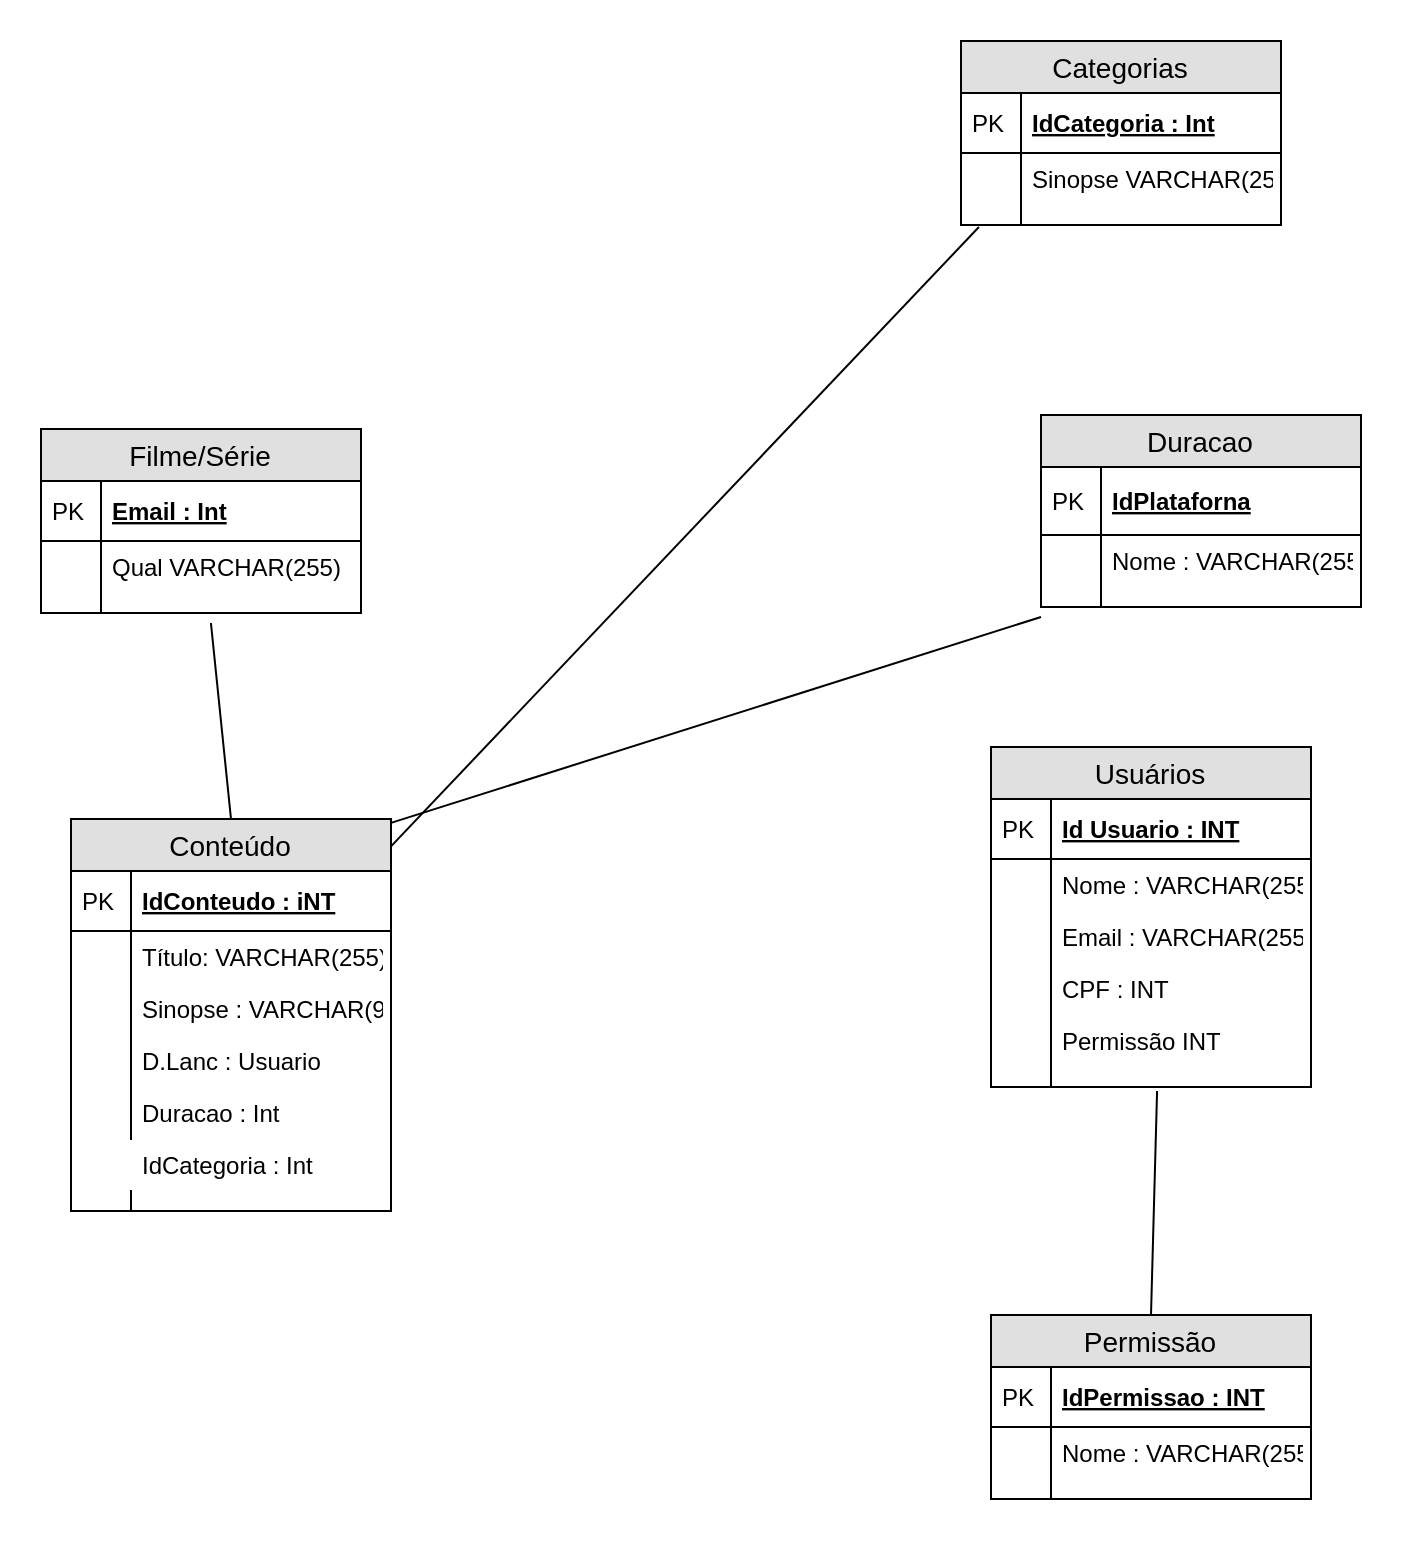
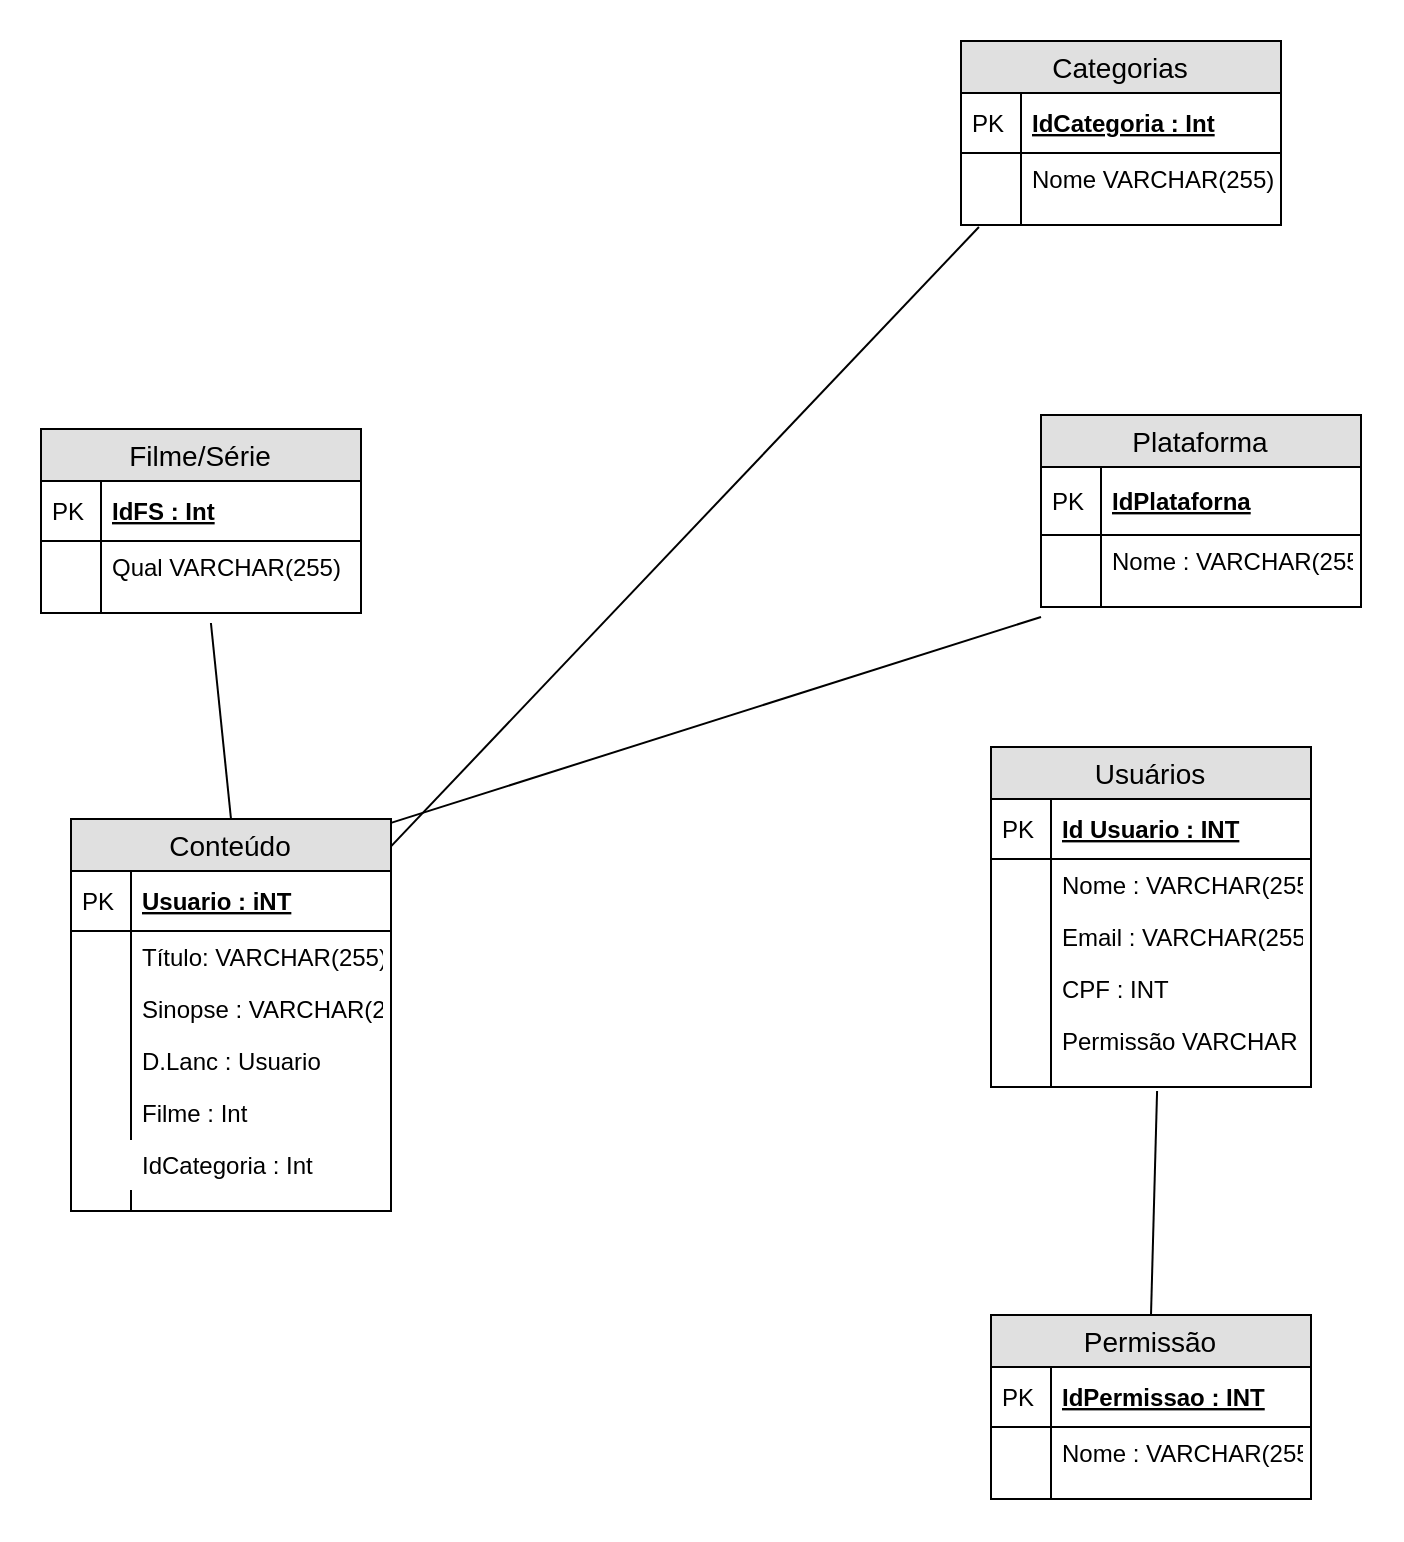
node "Sinopse VARCHAR(255)": label "Sinopse VARCHAR(255)" -> "Nome VARCHAR(255)"
node "Duracao": label "Duracao" -> "Plataforma"
node "Email : Int": label "Email : Int" -> "IdFS : Int"
node "IdConteudo : iNT": label "IdConteudo : iNT" -> "Usuario : iNT"
node "Sinopse : VARCHAR(955)": label "Sinopse : VARCHAR(955)" -> "Sinopse : VARCHAR(255)"
node "Permissão INT": label "Permissão INT" -> "Permissão VARCHAR"
node "Duracao : Int": label "Duracao : Int" -> "Filme : Int"
